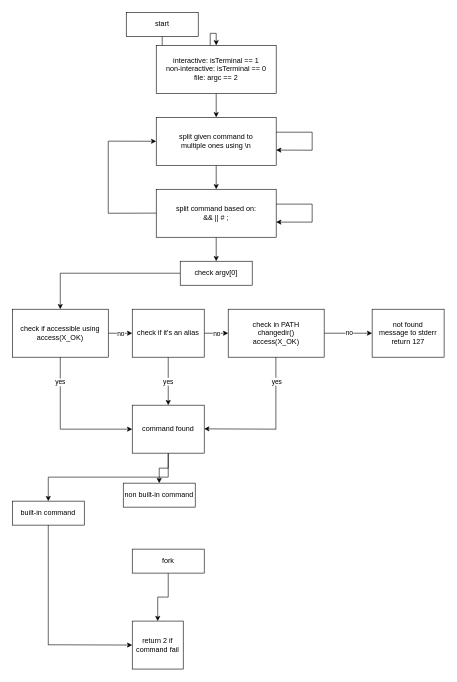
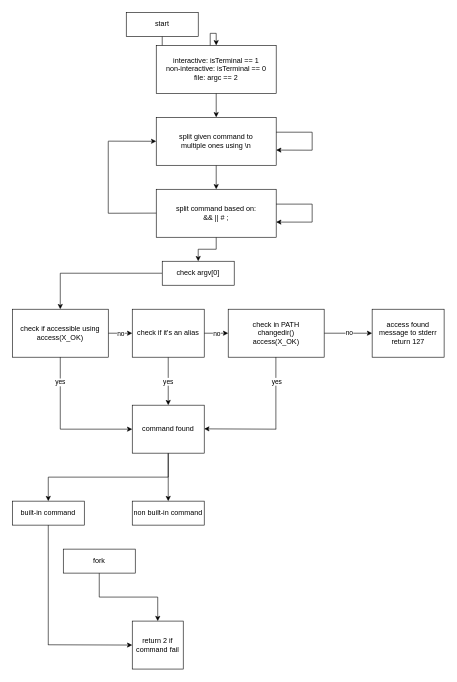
node "check argv[0]": moved (216, 273) -> (198, 273)
node "not found message to stderr return 127": label "not found message to stderr return 127" -> "access found message to stderr return 127"
node "non built-in command": moved (159, 495) -> (168, 513)
node "fork": moved (168, 561) -> (99, 561)
